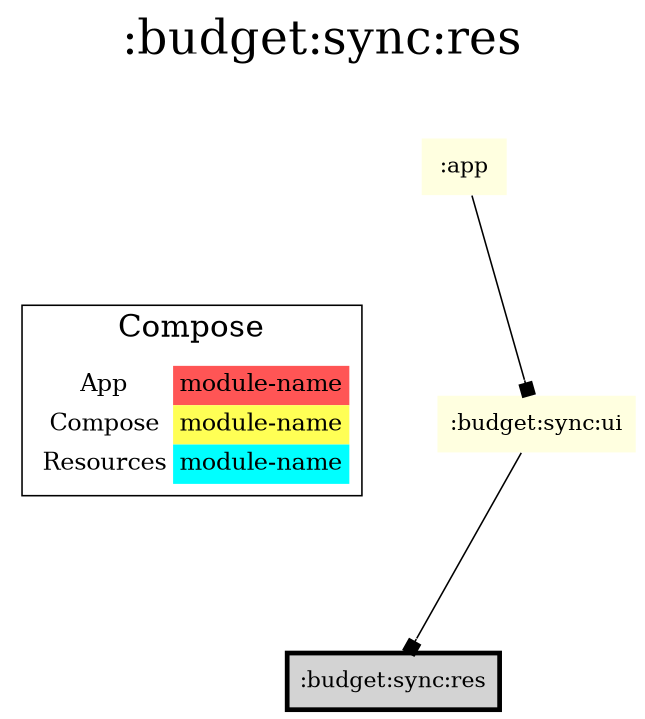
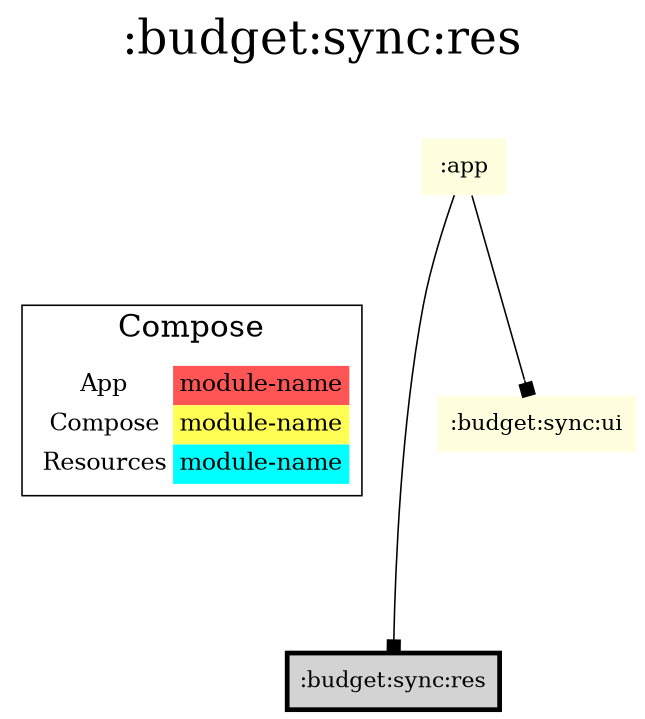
edge ":budget:sync:ui" -> ":budget:sync:res": now ":app" -> ":budget:sync:res"
